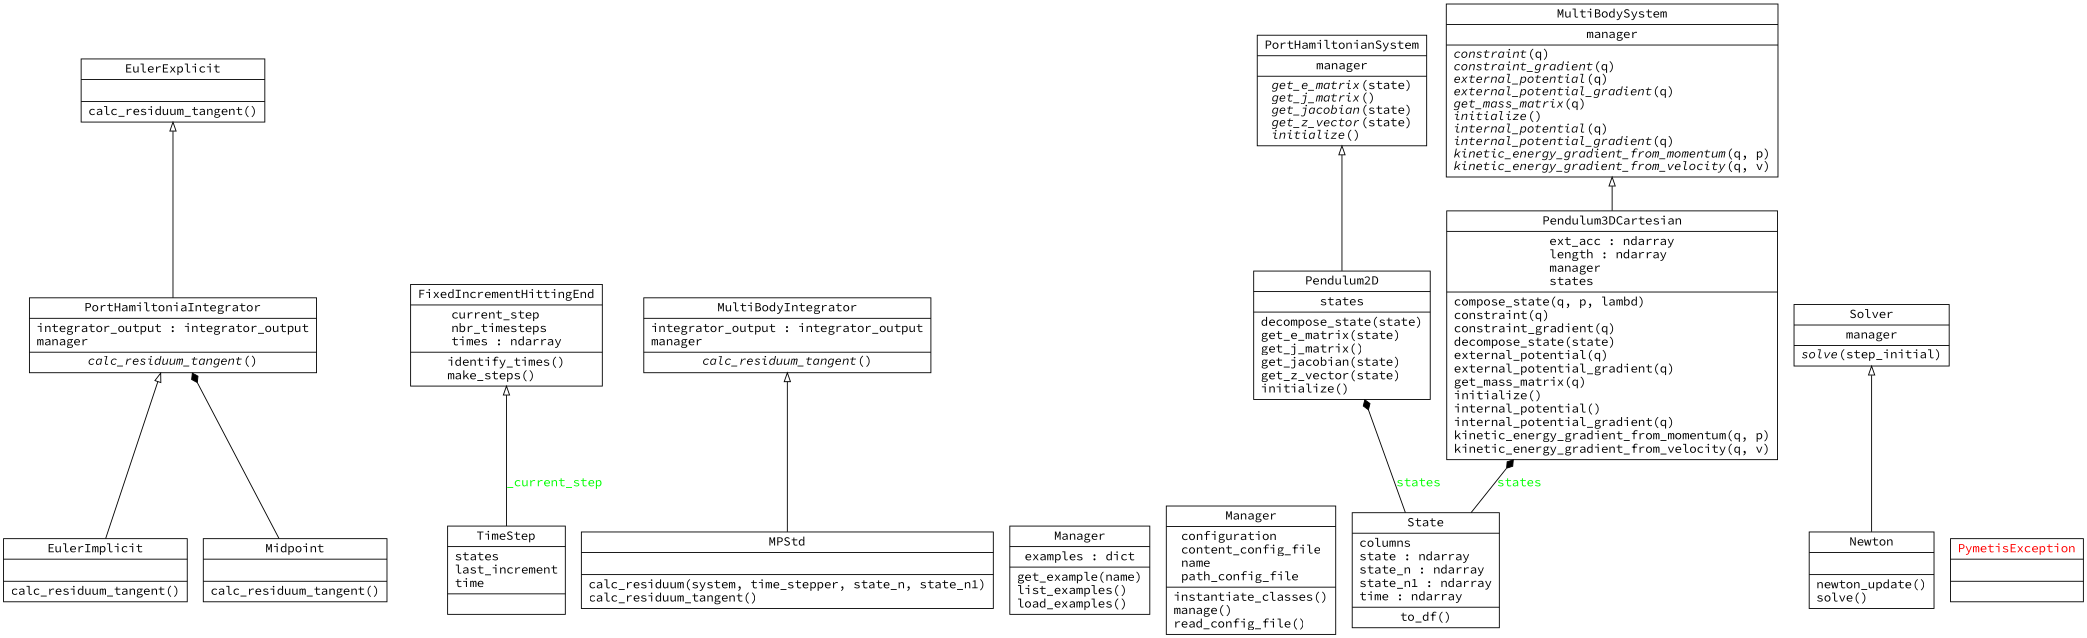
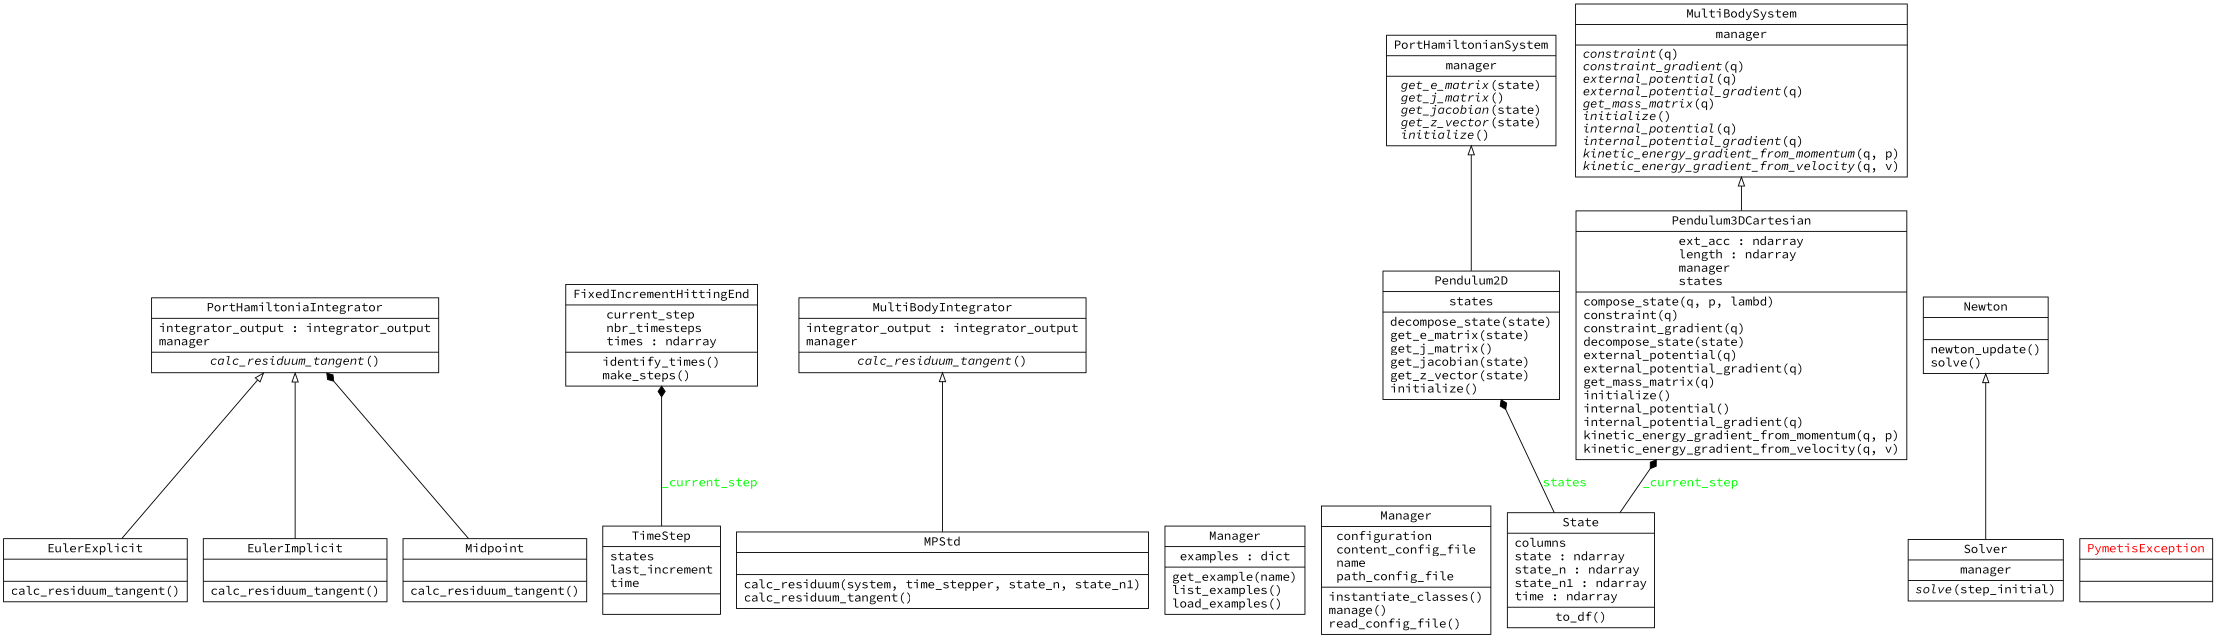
edge "PortHamiltoniaIntegrator" -> "EulerExplicit": reversed
edge "Newton" -> "Solver": reversed
edge "TimeStep" -> "FixedIncrementHittingEnd": arrowhead empty -> diamond
edge "State" -> "Pendulum3DCartesian": label "states" -> "_current_step"
